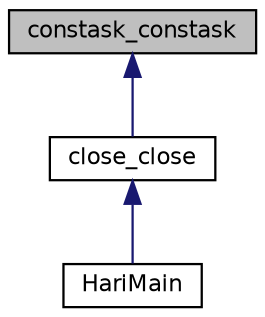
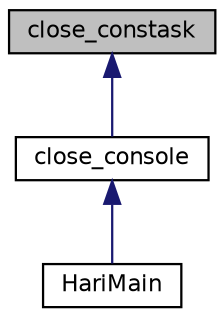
node "constask_constask": label "constask_constask" -> "close_constask"
node "close_close": label "close_close" -> "close_console"
